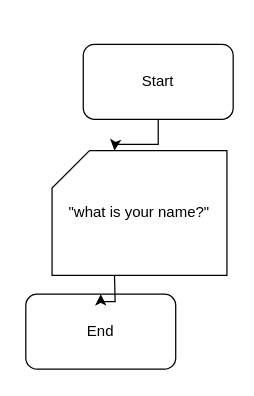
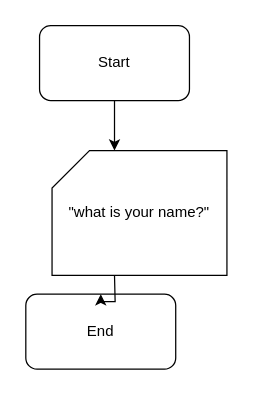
node "Start": moved (158, 82) -> (114, 63)
